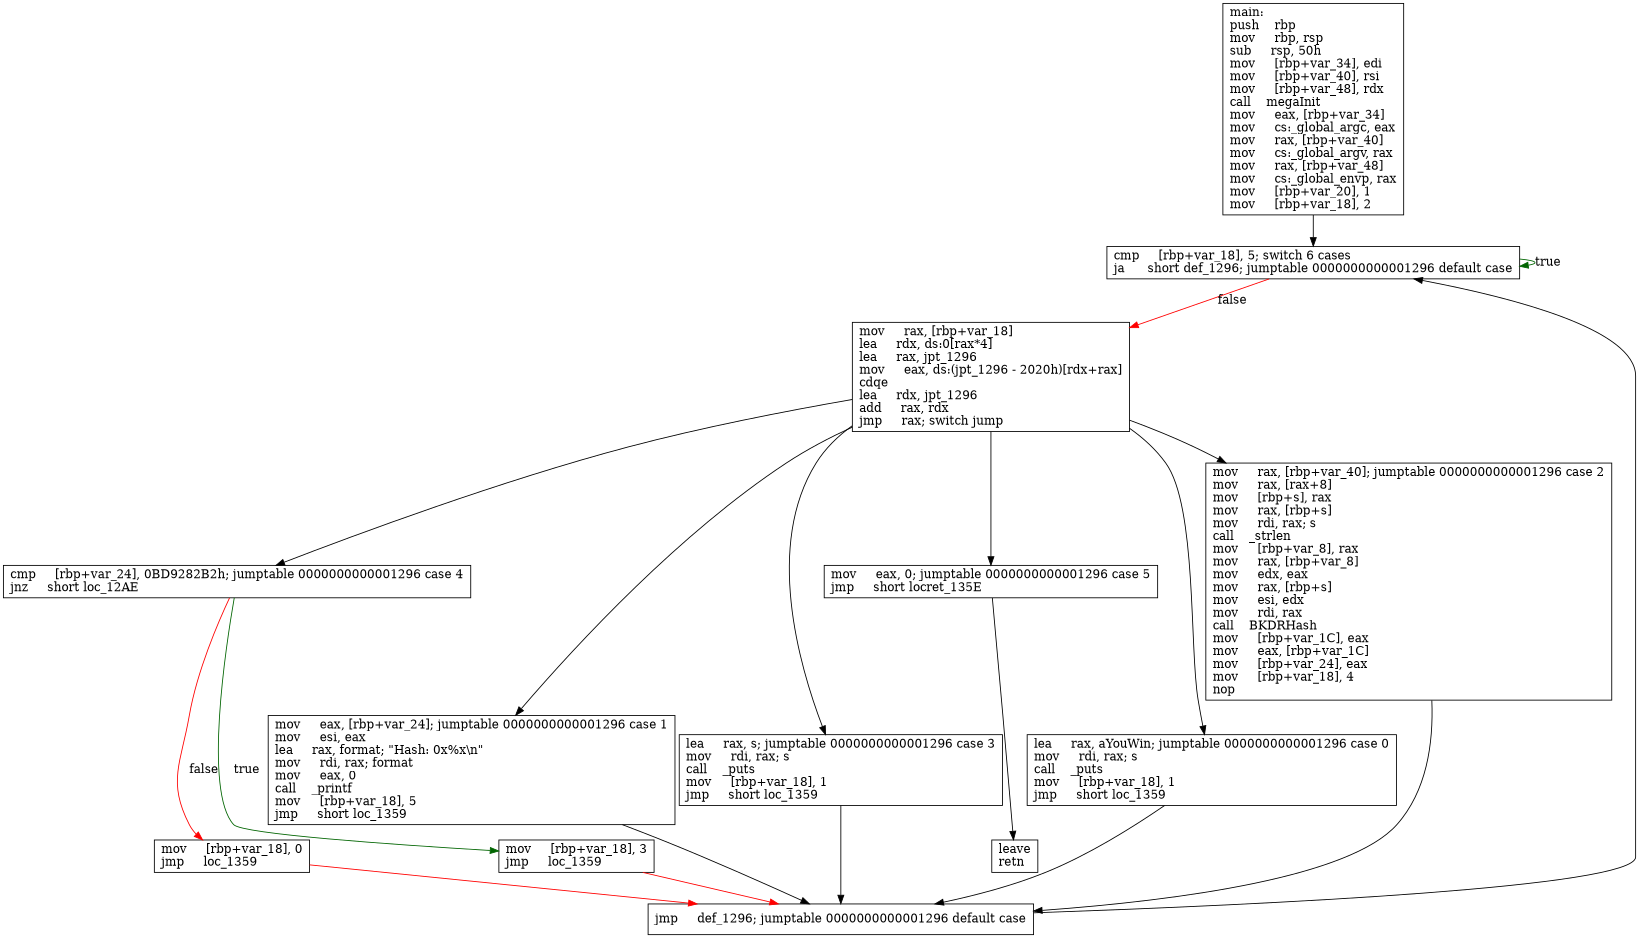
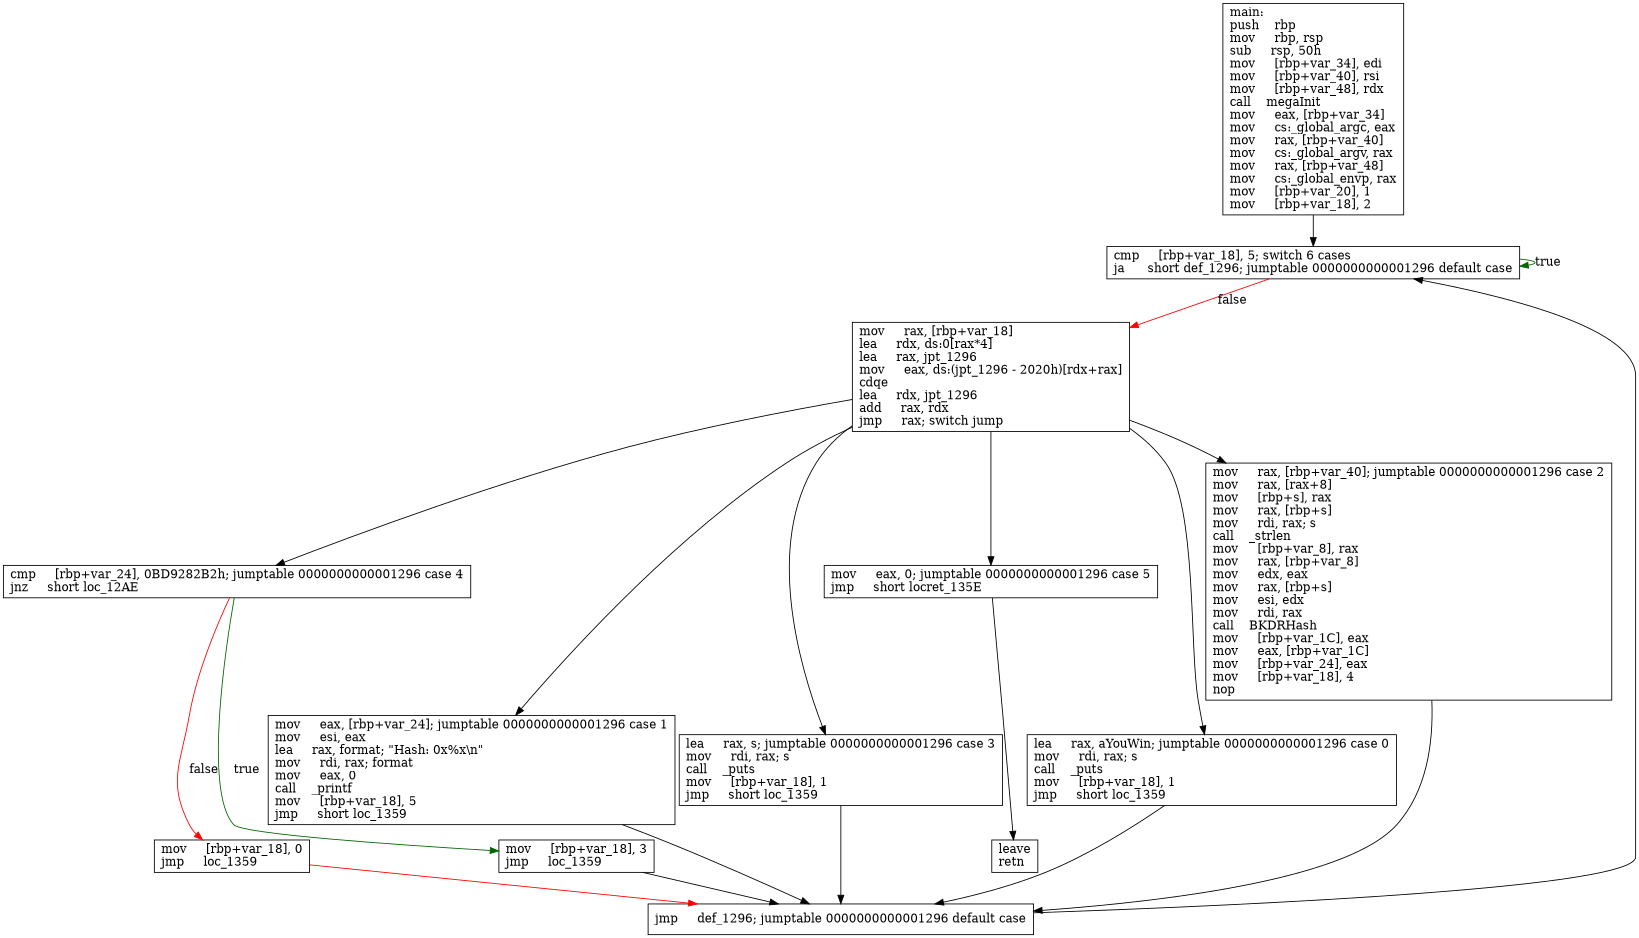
edge "mov     [rbp+var_18], 3 jmp     loc_1359" -> "jmp     def_1296; jumptable 0000000000001296 default case": color red -> black
